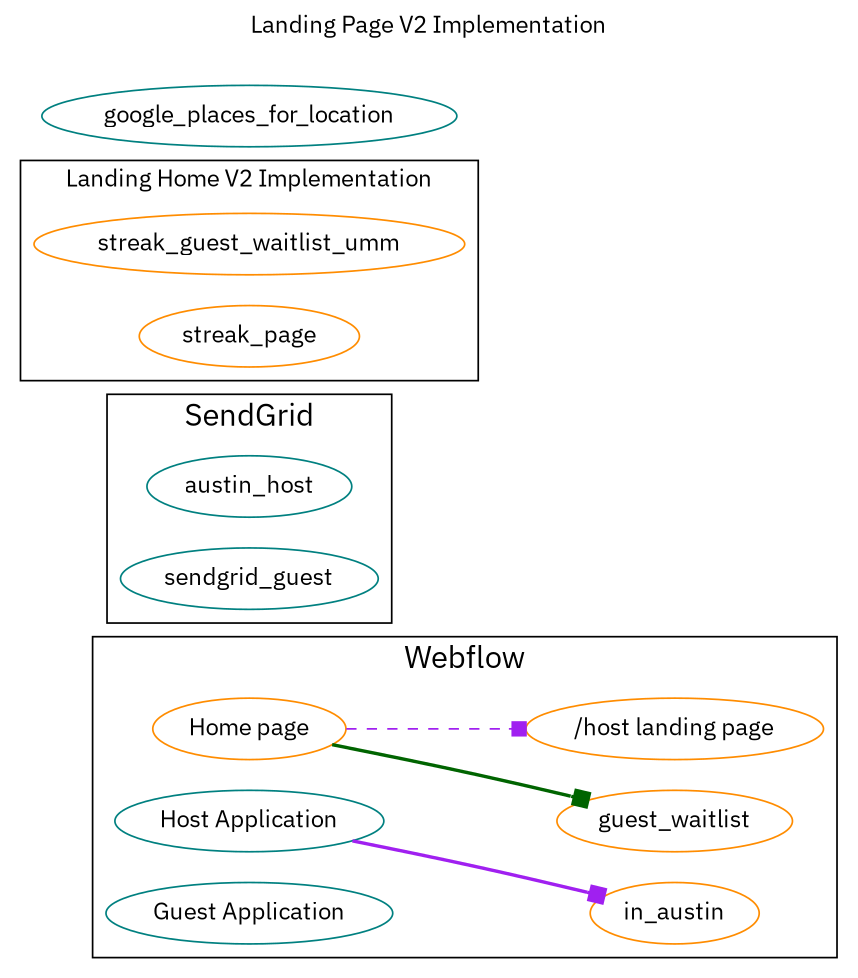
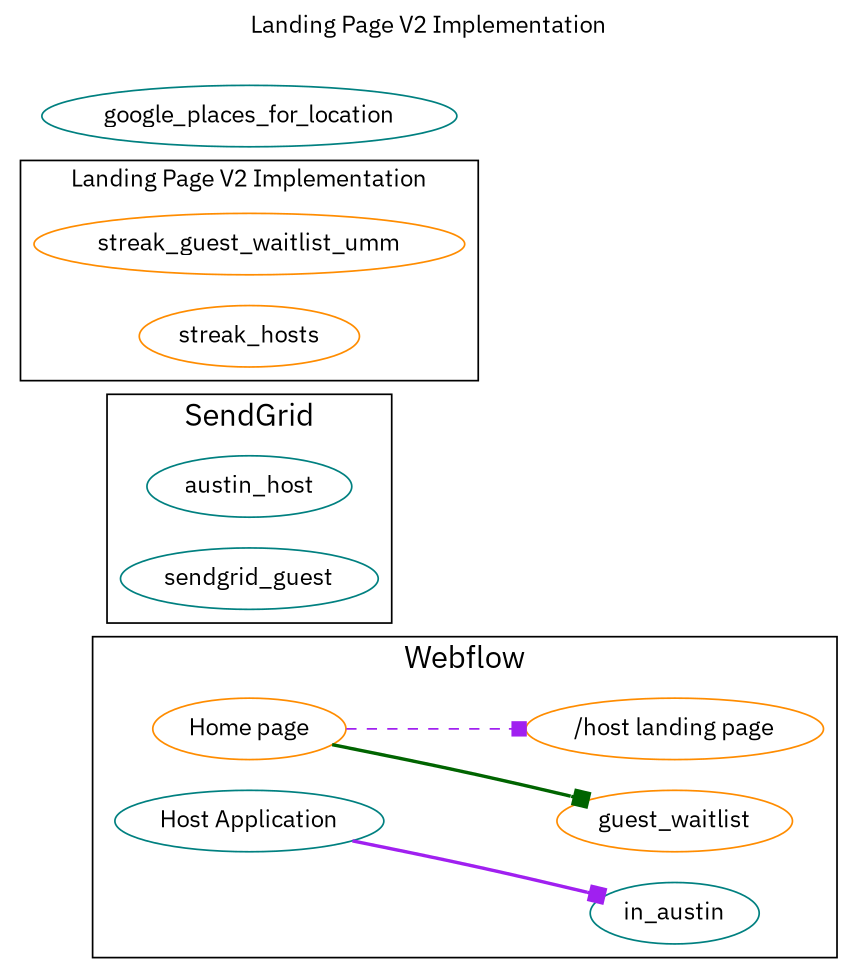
cluster "Landing Home V2 Implementation": label "Landing Home V2 Implementation" -> "Landing Page V2 Implementation"
node "streak_page": label "streak_page" -> "streak_hosts"
node "Guest Application": removed
node "in_austin": color darkorange -> teal
